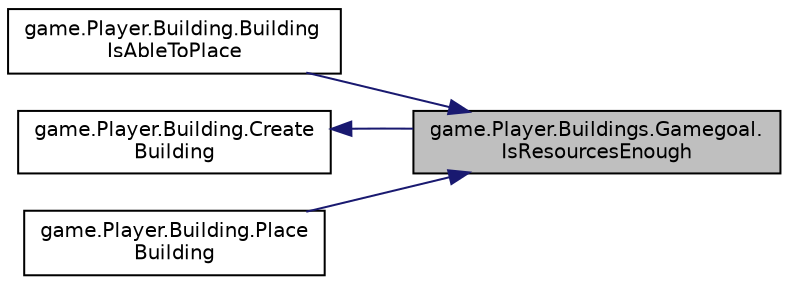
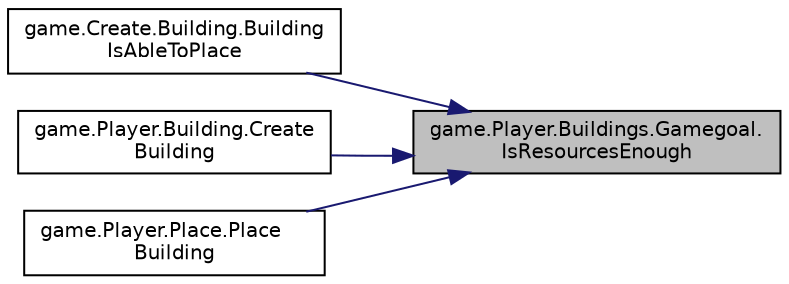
node "game.Player.Building.Building IsAbleToPlace": label "game.Player.Building.Building IsAbleToPlace" -> "game.Create.Building.Building IsAbleToPlace"
edge "game.Player.Buildings.Gamegoal. IsResourcesEnough" -> "game.Player.Building.Create Building": reversed
node "game.Player.Building.Place Building": label "game.Player.Building.Place Building" -> "game.Player.Place.Place Building"
